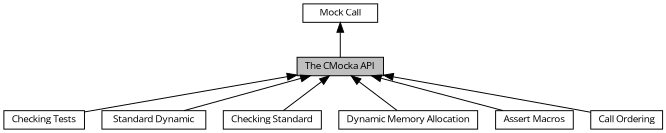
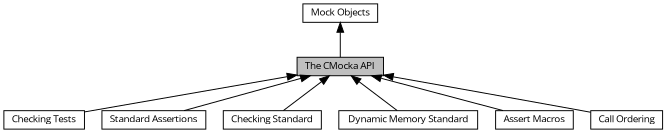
node "Mock Call": label "Mock Call" -> "Mock Objects"
node "Standard Dynamic": label "Standard Dynamic" -> "Standard Assertions"
node "Dynamic Memory Allocation": label "Dynamic Memory Allocation" -> "Dynamic Memory Standard"
